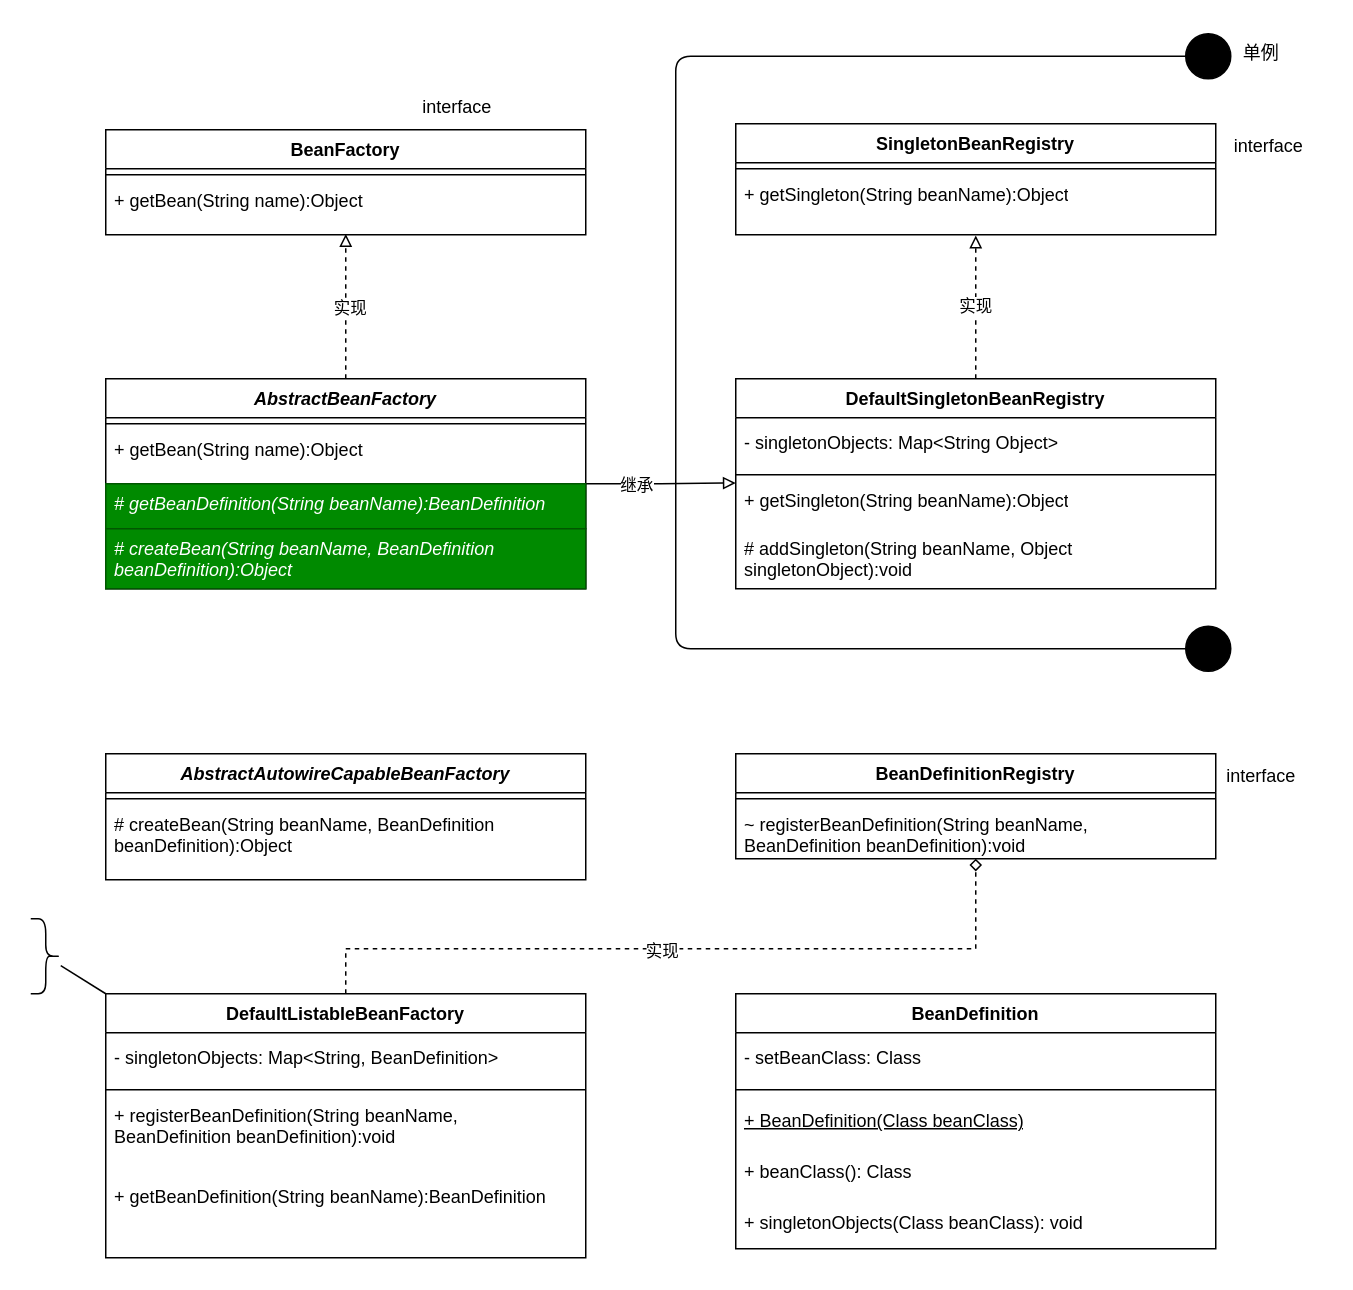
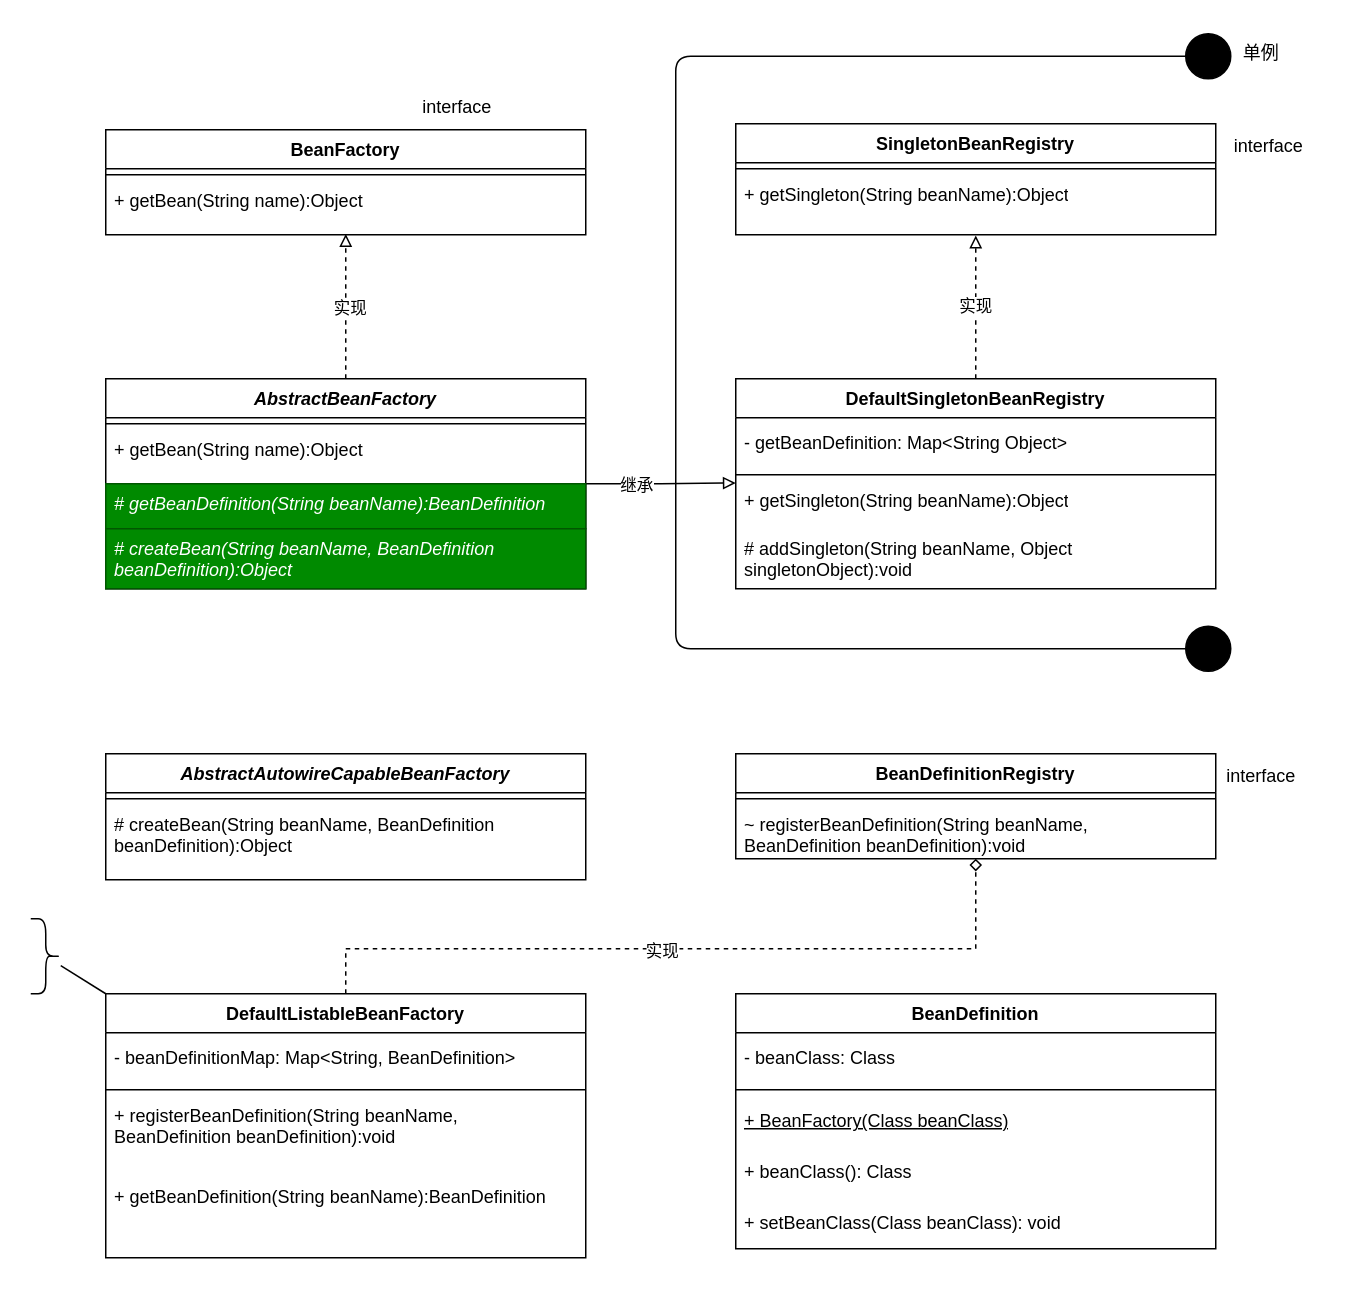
node "- singletonObjects: Map<String Object>": label "- singletonObjects: Map<String Object>" -> "- getBeanDefinition: Map<String Object>"
node "- singletonObjects: Map<String, BeanDefinition>": label "- singletonObjects: Map<String, BeanDefinition>" -> "- beanDefinitionMap: Map<String, BeanDefinition>"
node "- setBeanClass: Class": label "- setBeanClass: Class" -> "- beanClass: Class"
node "+ BeanDefinition(Class beanClass)": label "+ BeanDefinition(Class beanClass)" -> "+ BeanFactory(Class beanClass)"
node "+ singletonObjects(Class beanClass): void": label "+ singletonObjects(Class beanClass): void" -> "+ setBeanClass(Class beanClass): void"
